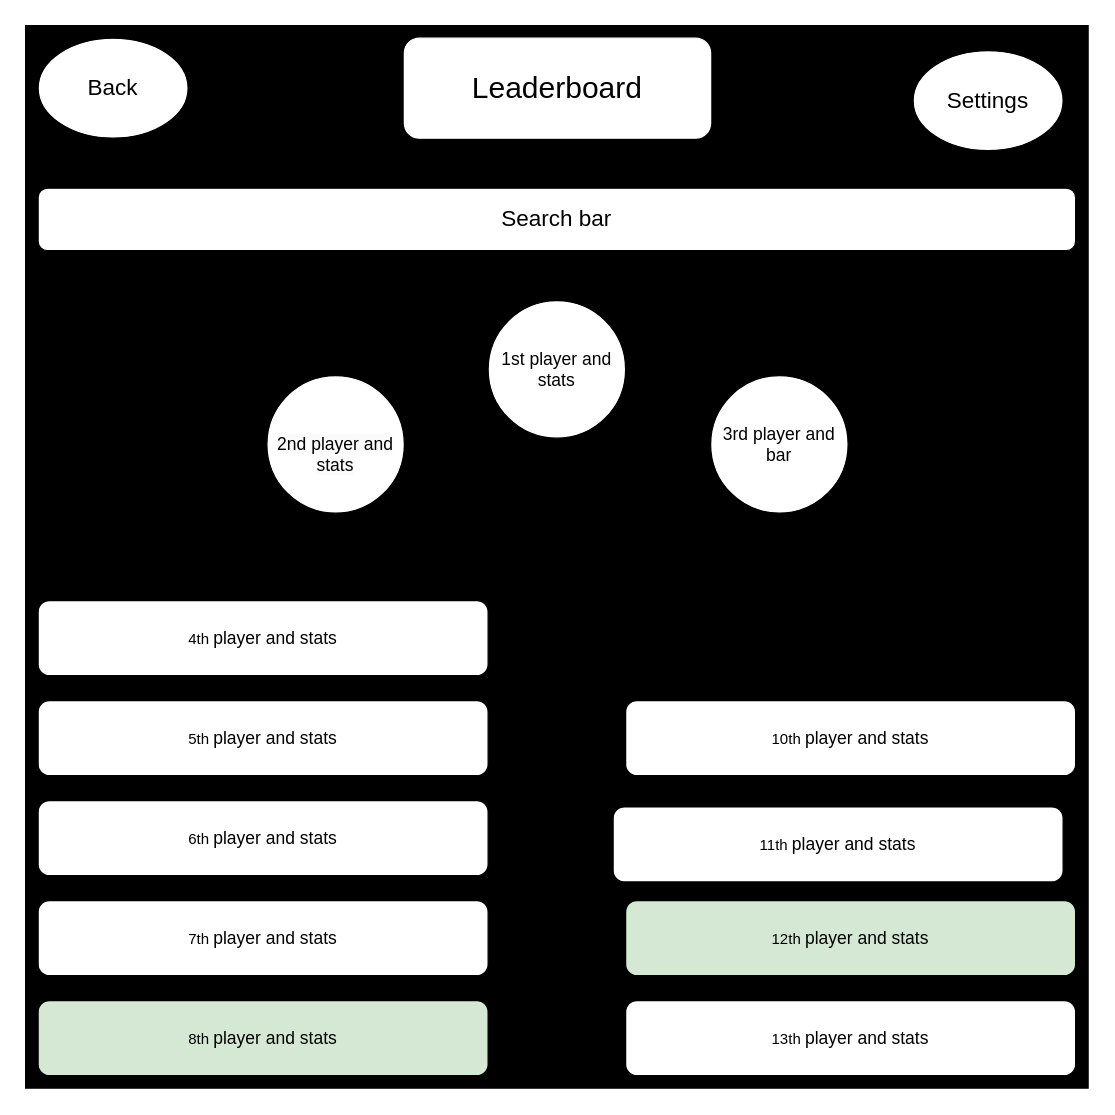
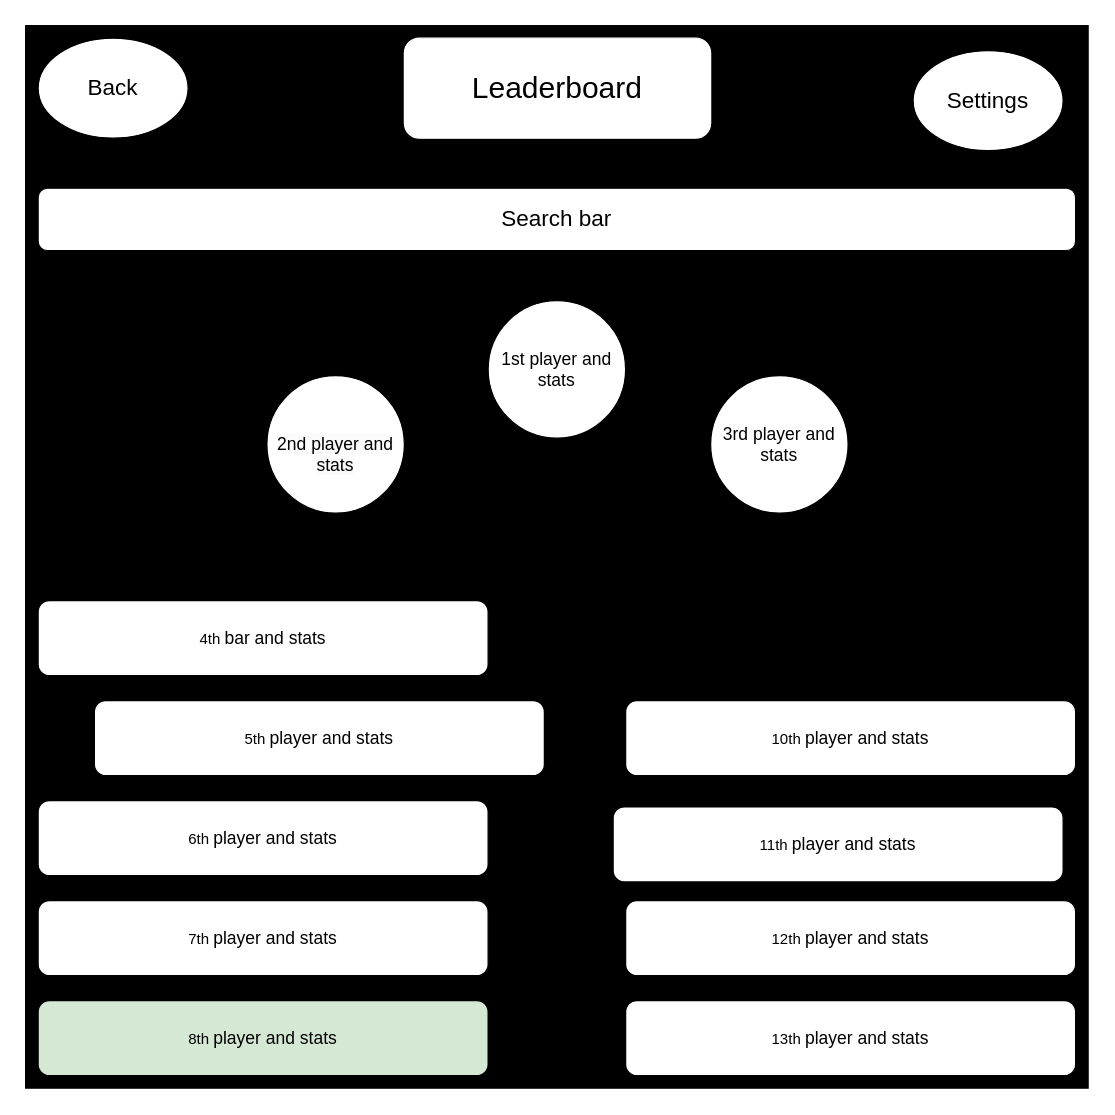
node "3rd player and bar": label "3rd player and bar" -> "3rd player and stats"
node "4th player and stats": label "4th player and stats" -> "4th bar and stats"
node "5th player and stats": moved (263, 738) -> (319, 738)
node "12th player and stats": fillcolor #d5e8d4 -> #ffffff
